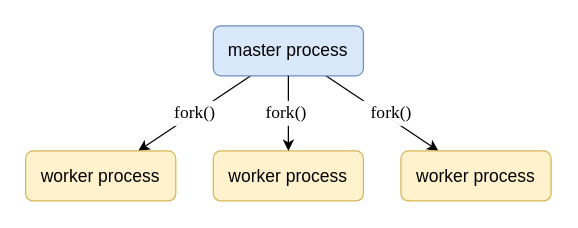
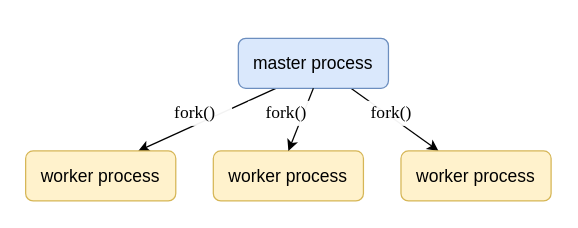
node "master process": moved (288, 51) -> (313, 63)
